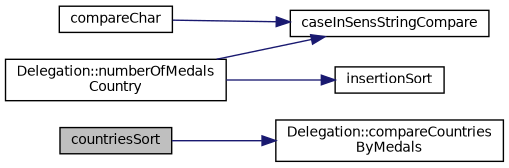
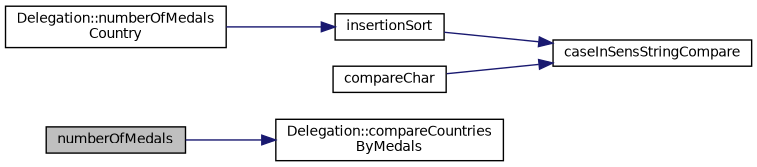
edge "Delegation::numberOfMedals Country" -> "caseInSensStringCompare": now "insertionSort" -> "caseInSensStringCompare"
node "countriesSort": label "countriesSort" -> "numberOfMedals"
